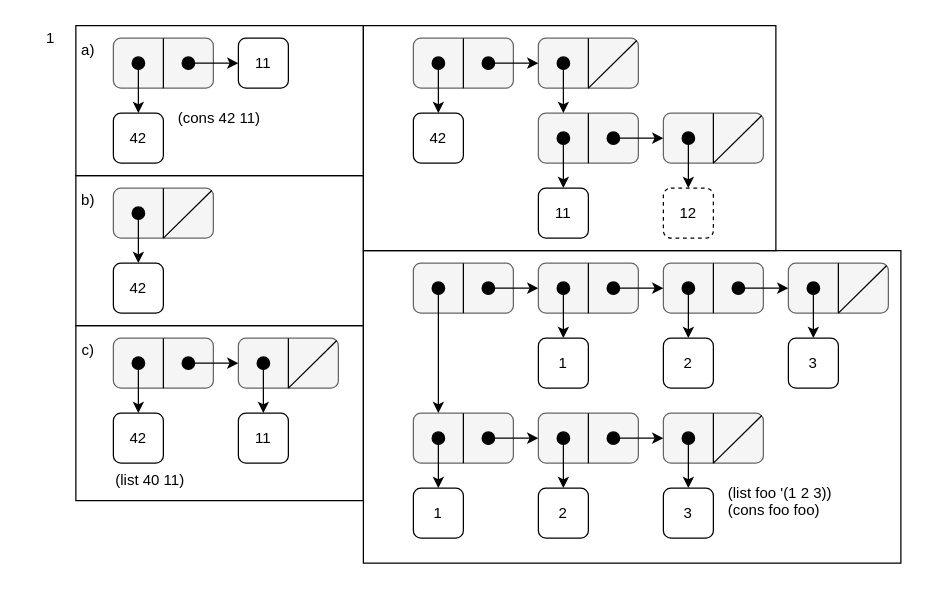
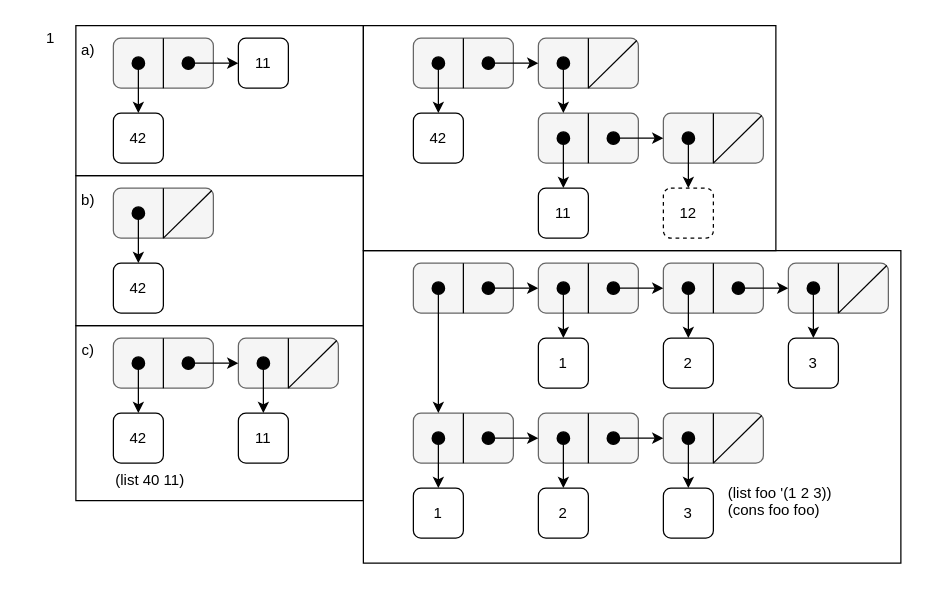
node "(cons 42 11)": removed
